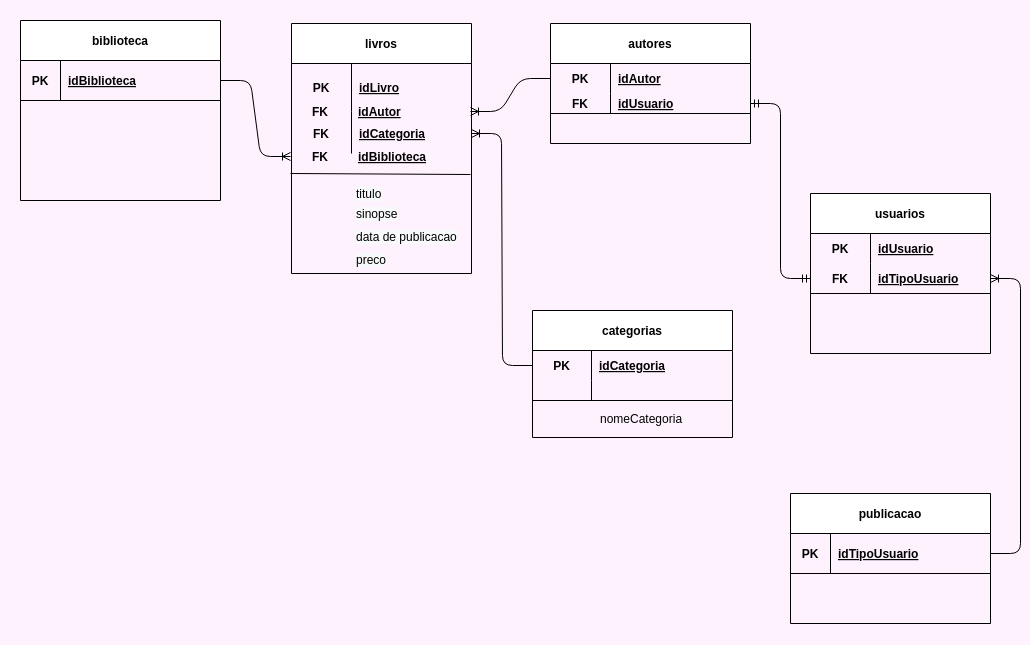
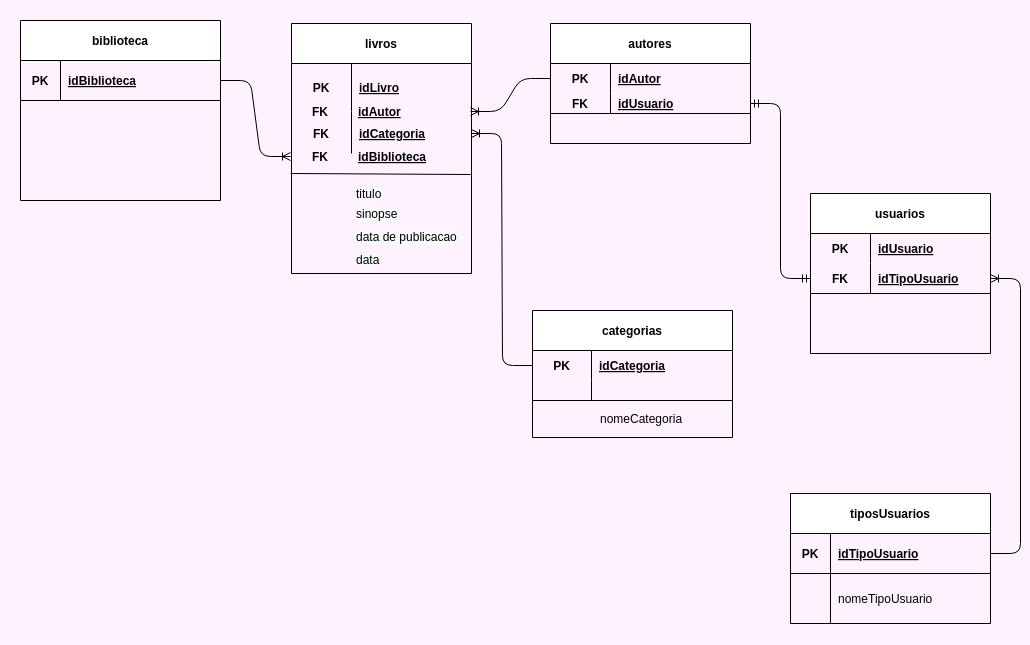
node "preco": label "preco" -> "data"
node "publicacao": label "publicacao" -> "tiposUsuarios"
node "nomeTipoUsuario": added
